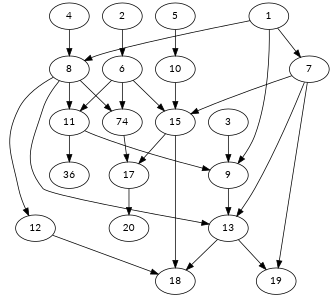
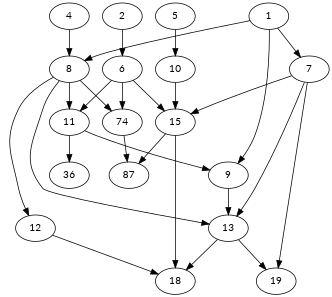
node "3": removed
node "17": label "17" -> "87"
node "20": removed
